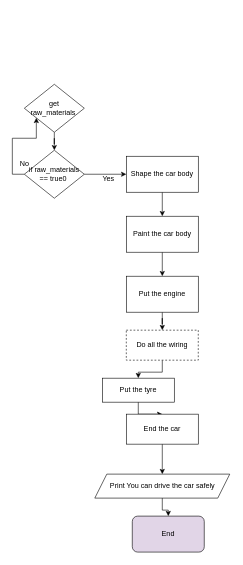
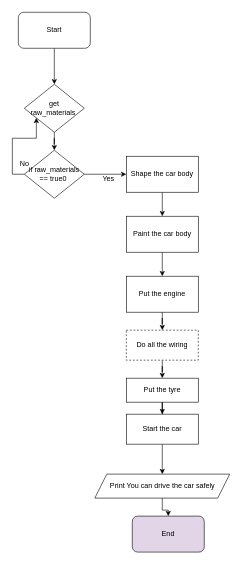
node "Start": added
edge "Start" -> "get raw_materials": added
node "Put the tyre": moved (138, 390) -> (162, 390)
node "End the car": label "End the car" -> "Start the car"
